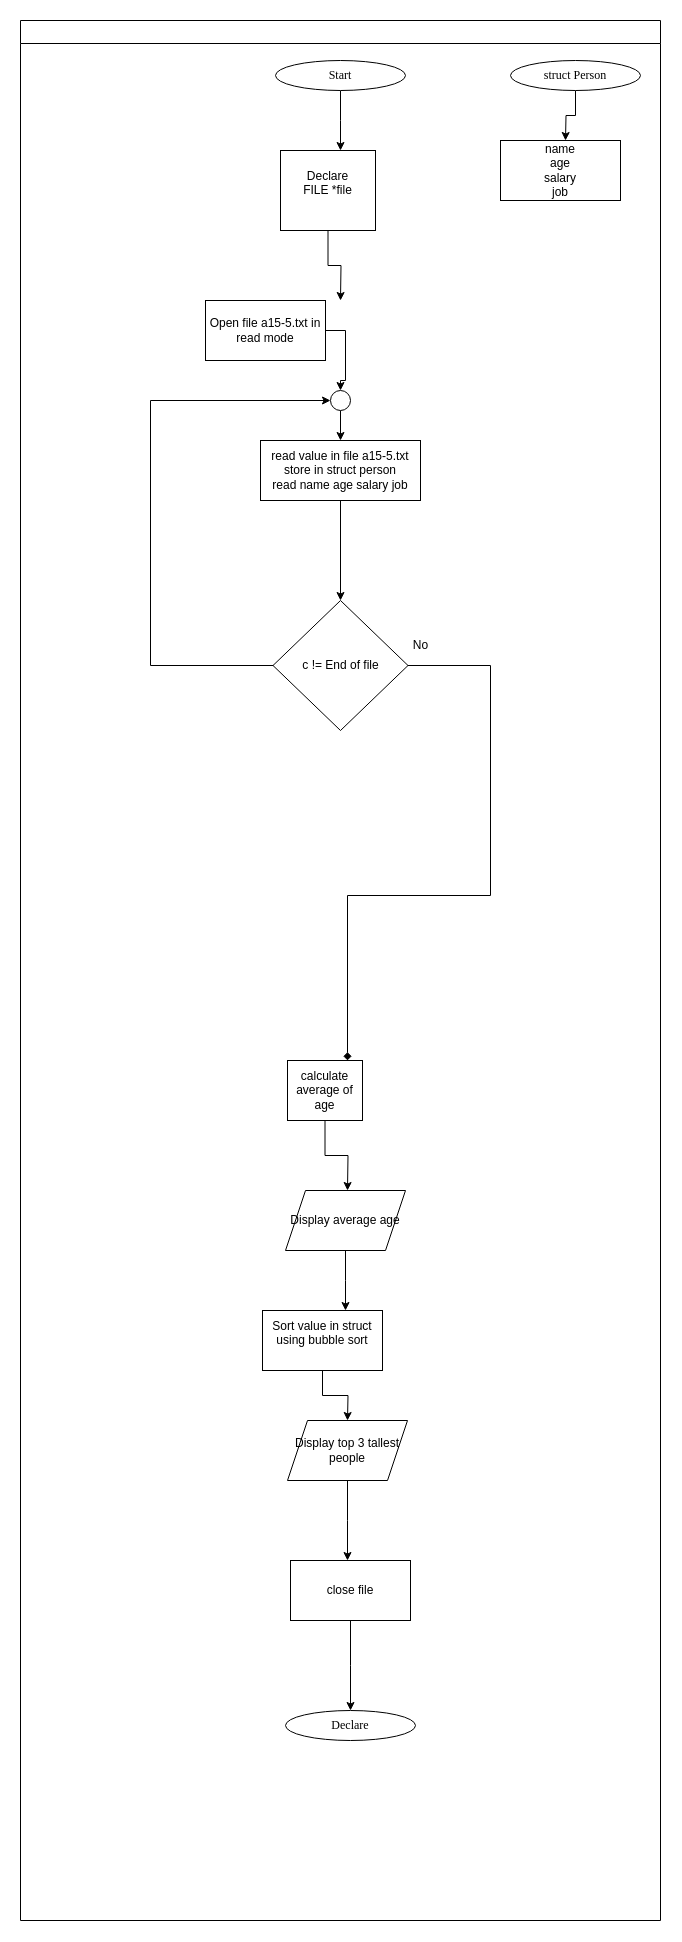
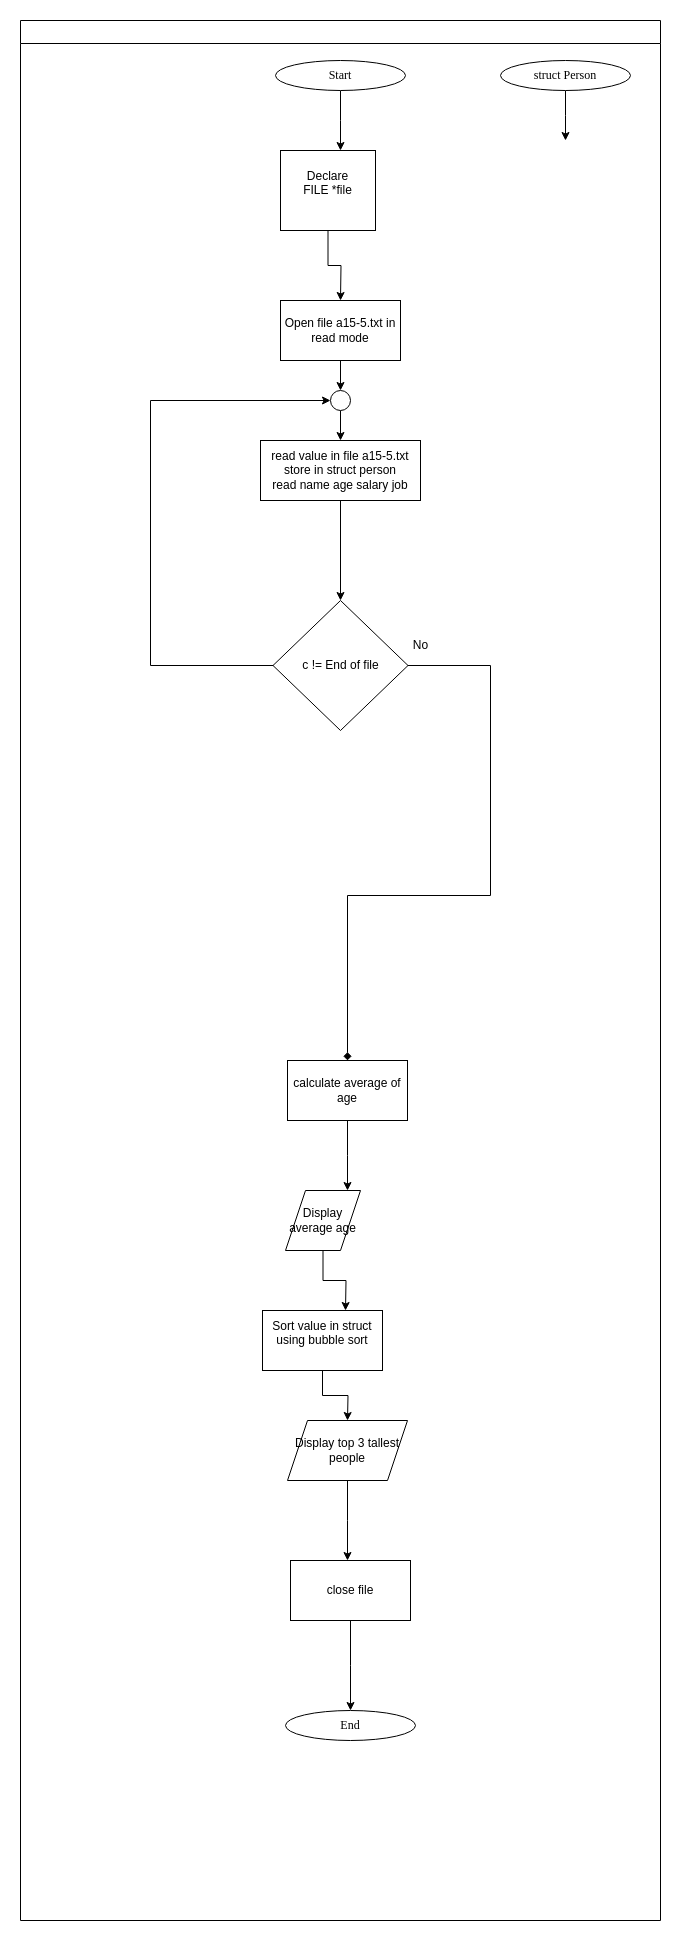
node "struct Person": moved (576, 76) -> (566, 76)
node "name age salary job": removed
node "Open file a15-5.txt in read mode": moved (266, 331) -> (341, 331)
node "calculate average of age": size 75x60 -> 120x60
node "Display average age": size 120x60 -> 75x60
node "Declare": label "Declare" -> "End"
